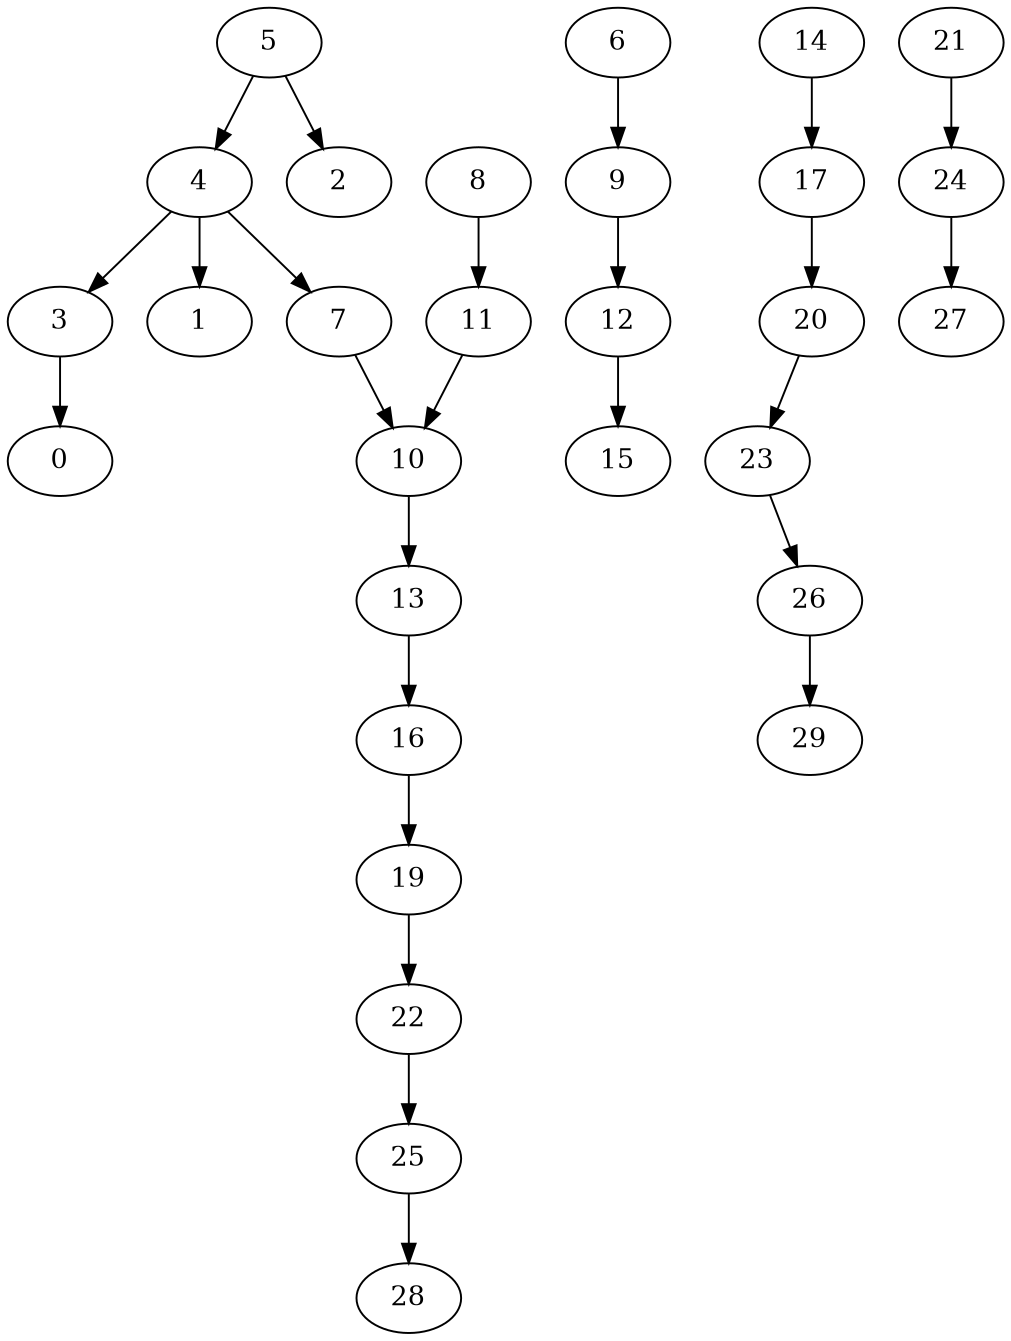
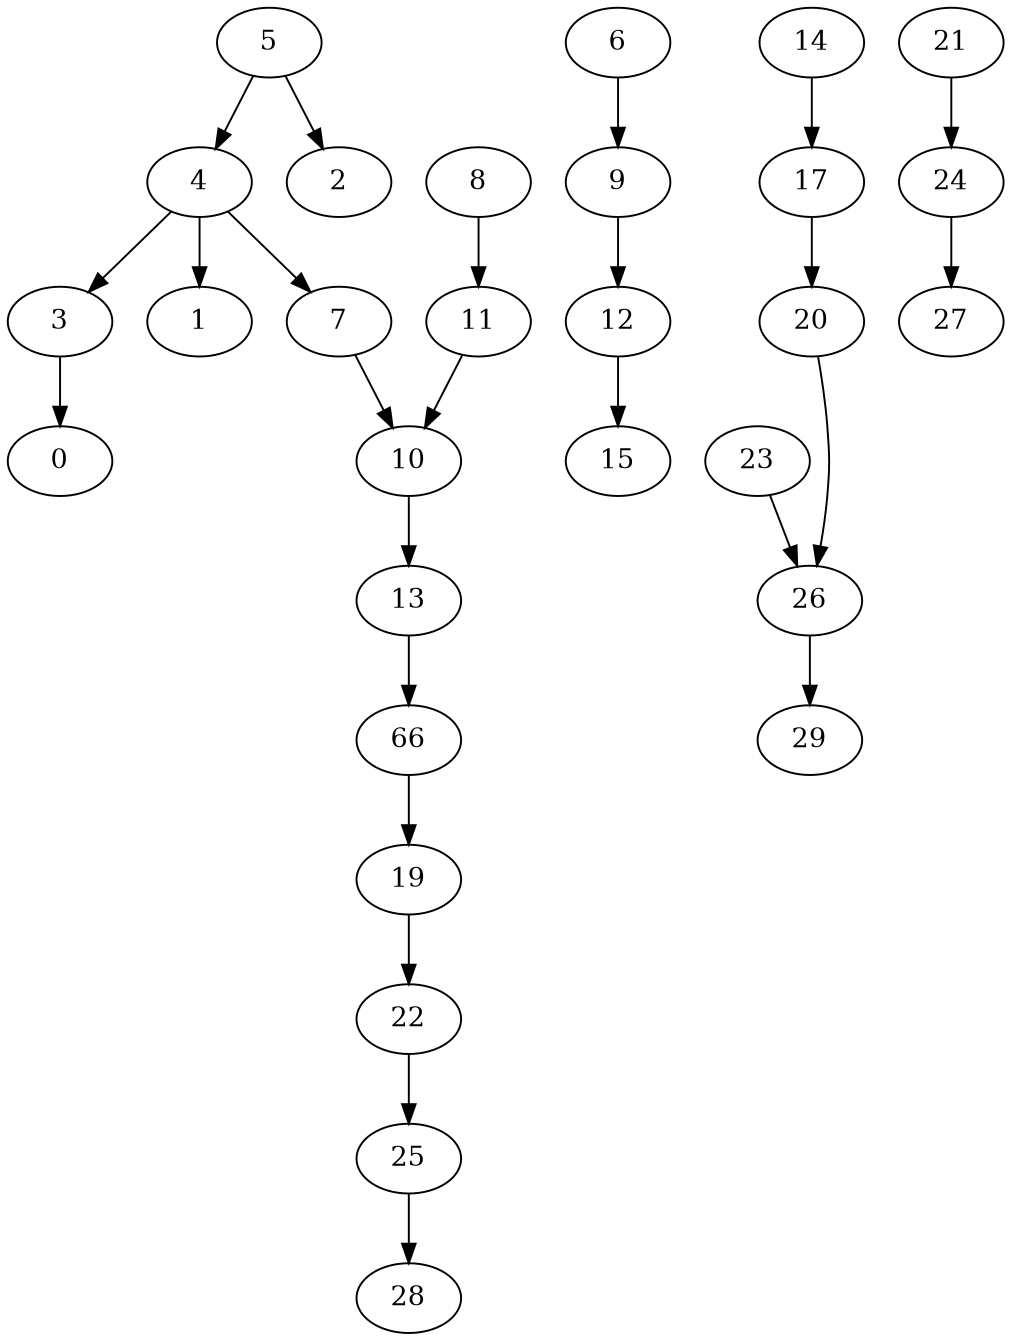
edge "20" -> "23": now "20" -> "26"
node "16": label "16" -> "66"
